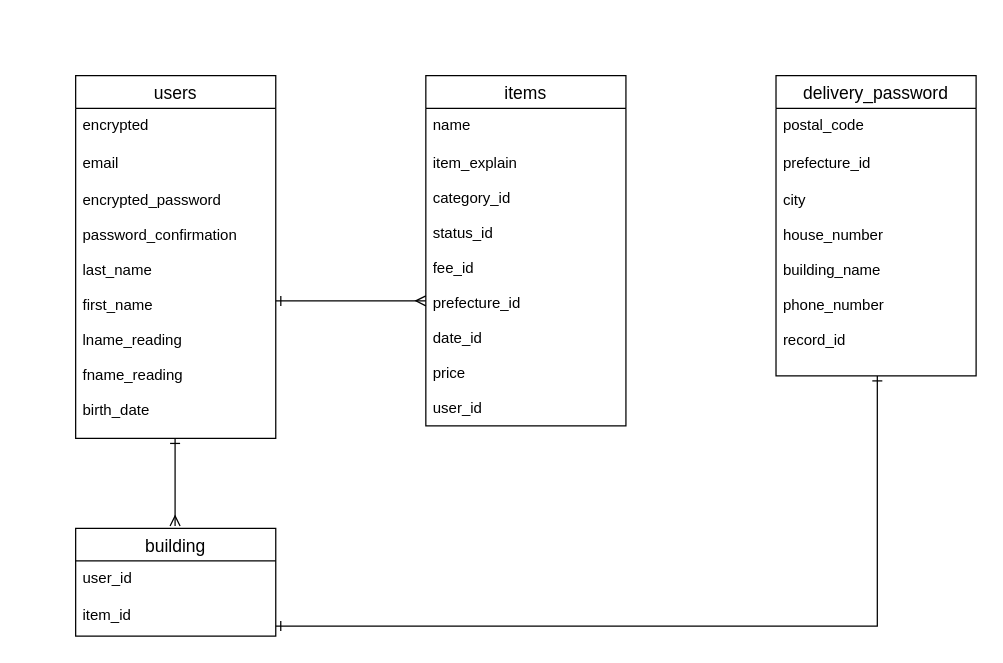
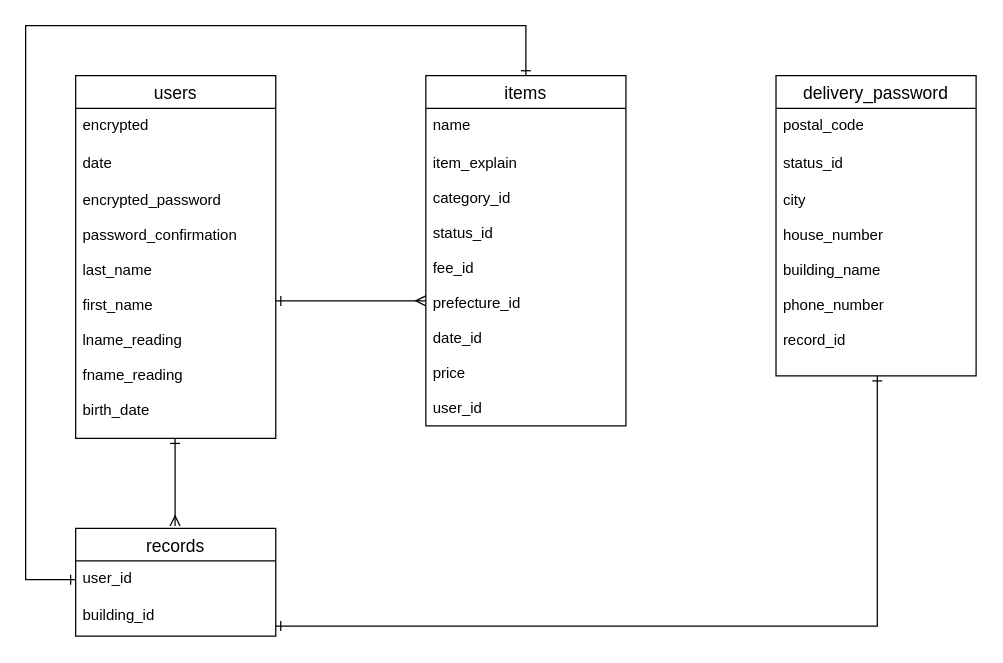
edge "items" -- "user_id": added
node "email": label "email" -> "date"
node "prefecture_id": label "prefecture_id" -> "status_id"
node "building": label "building" -> "records"
node "item_id": label "item_id" -> "building_id"
